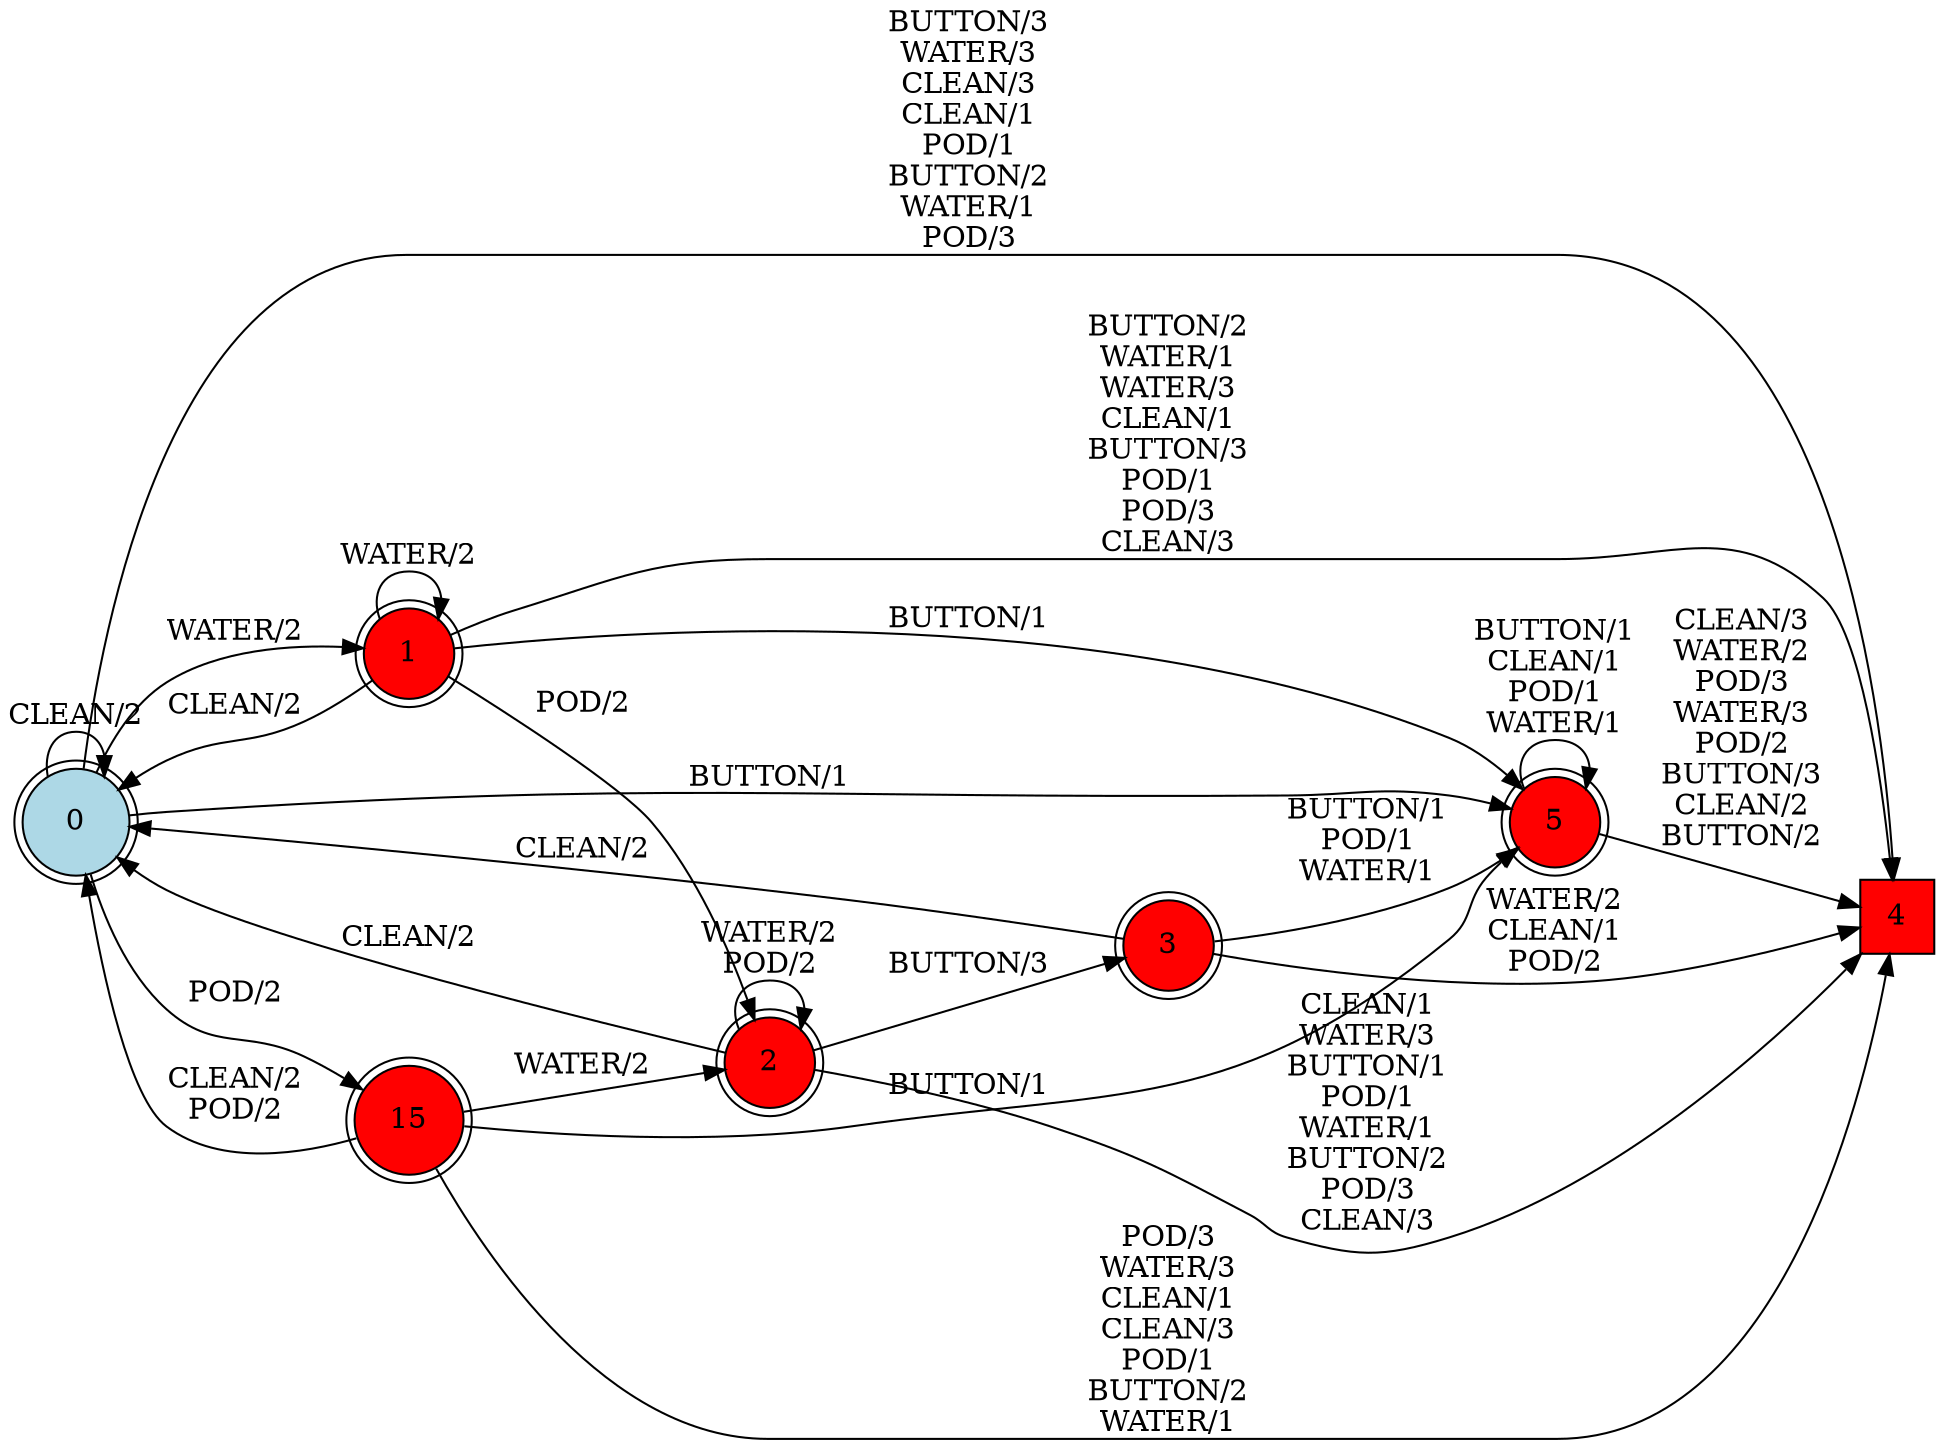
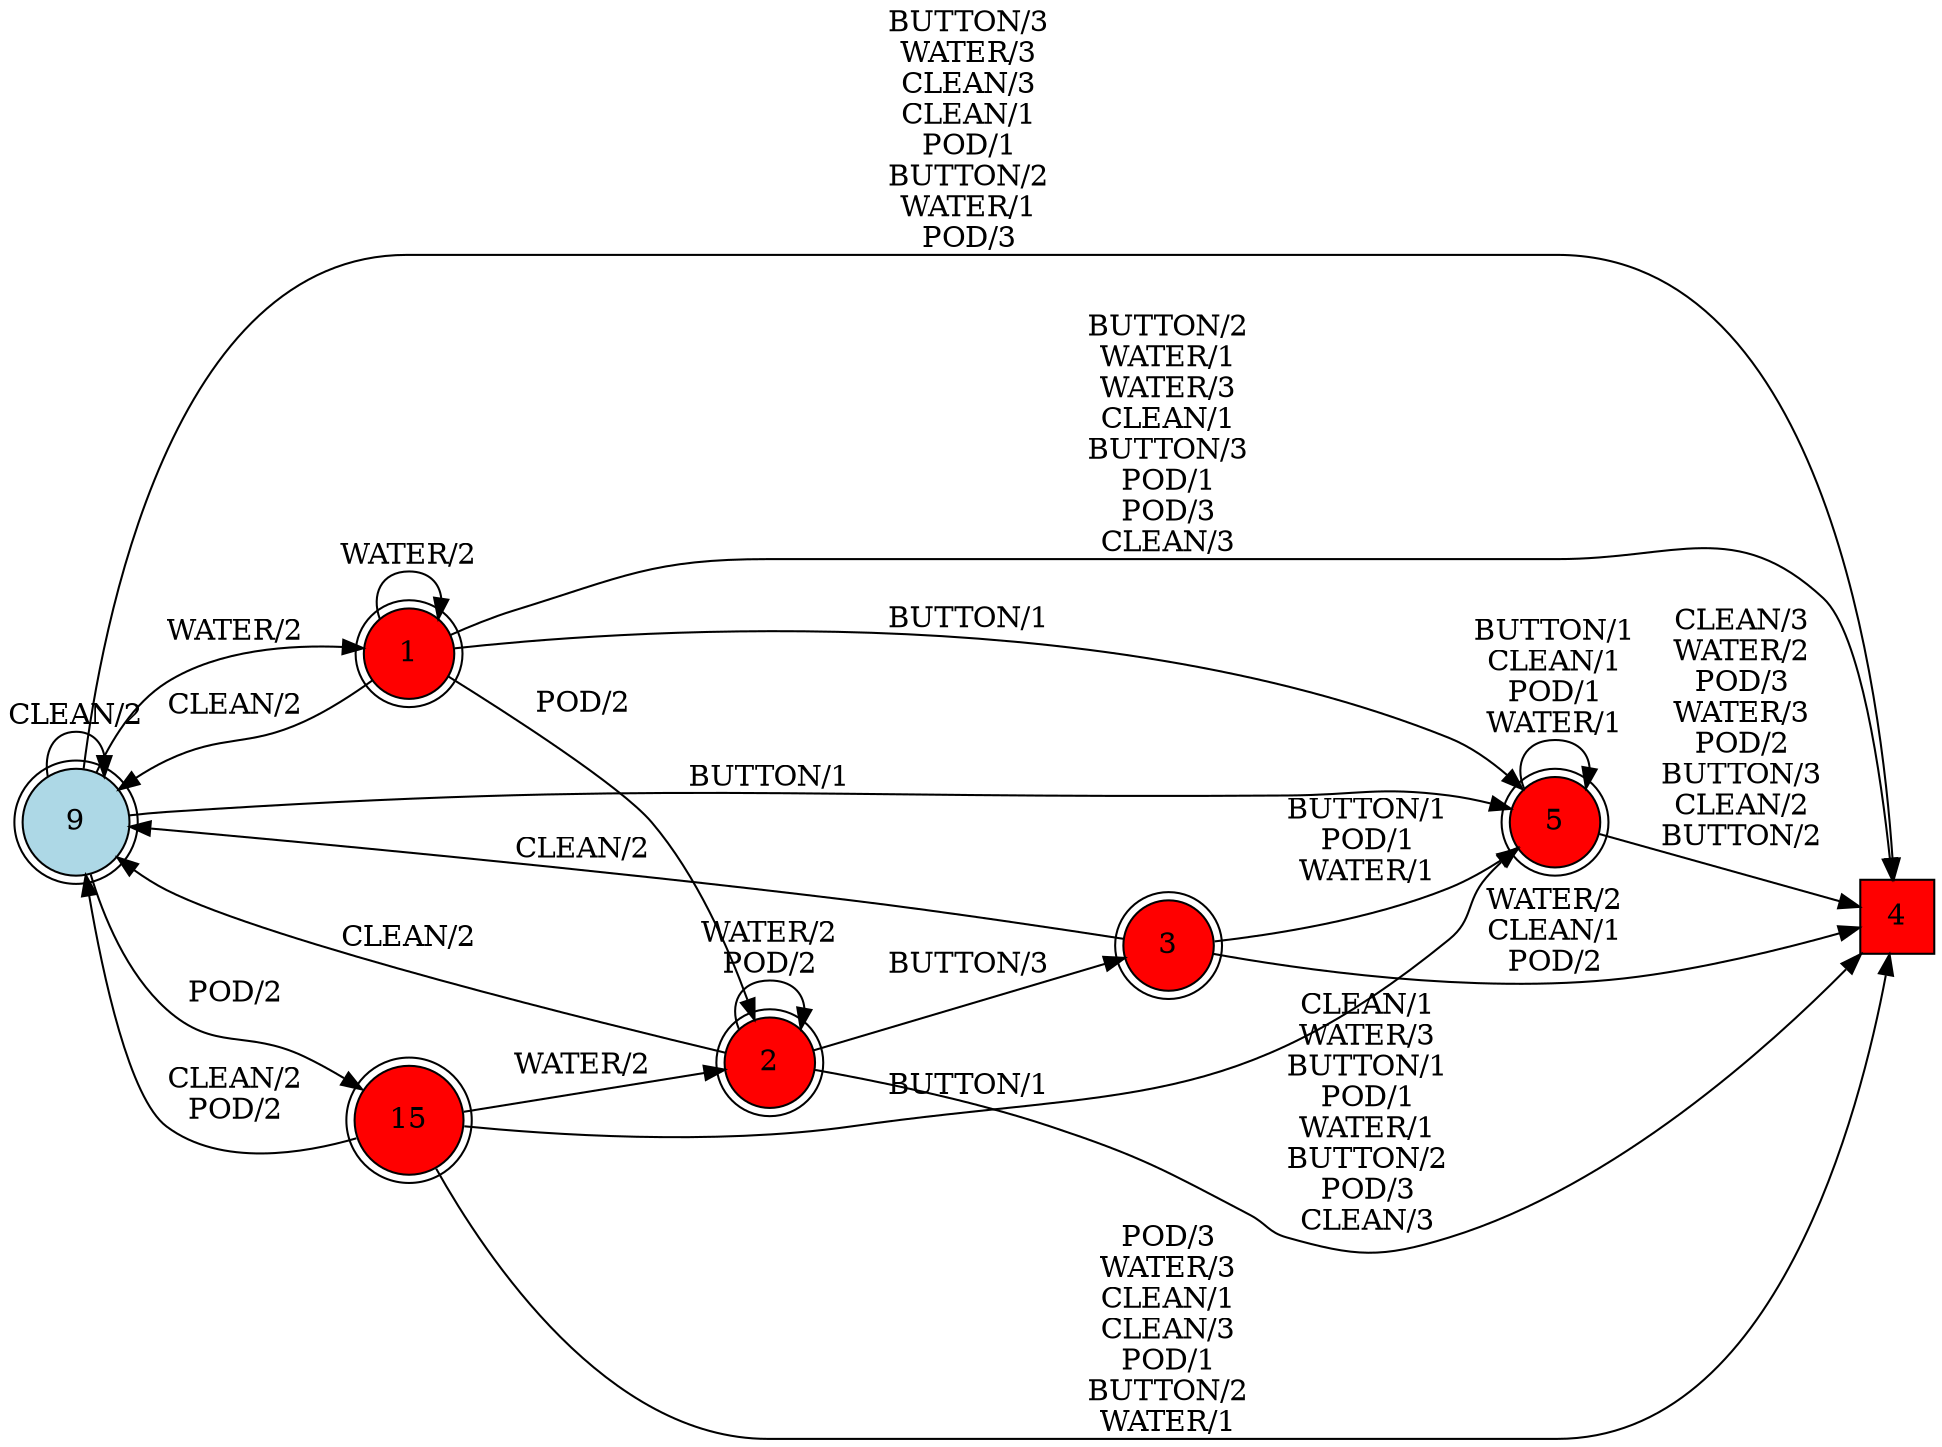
node "0": label "0" -> "9"
